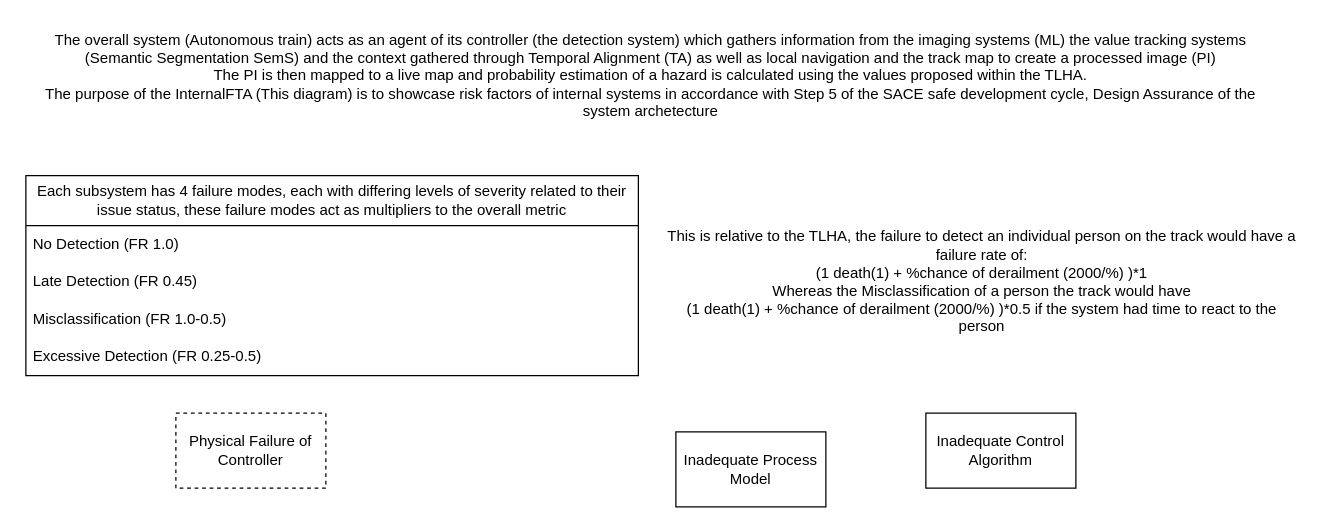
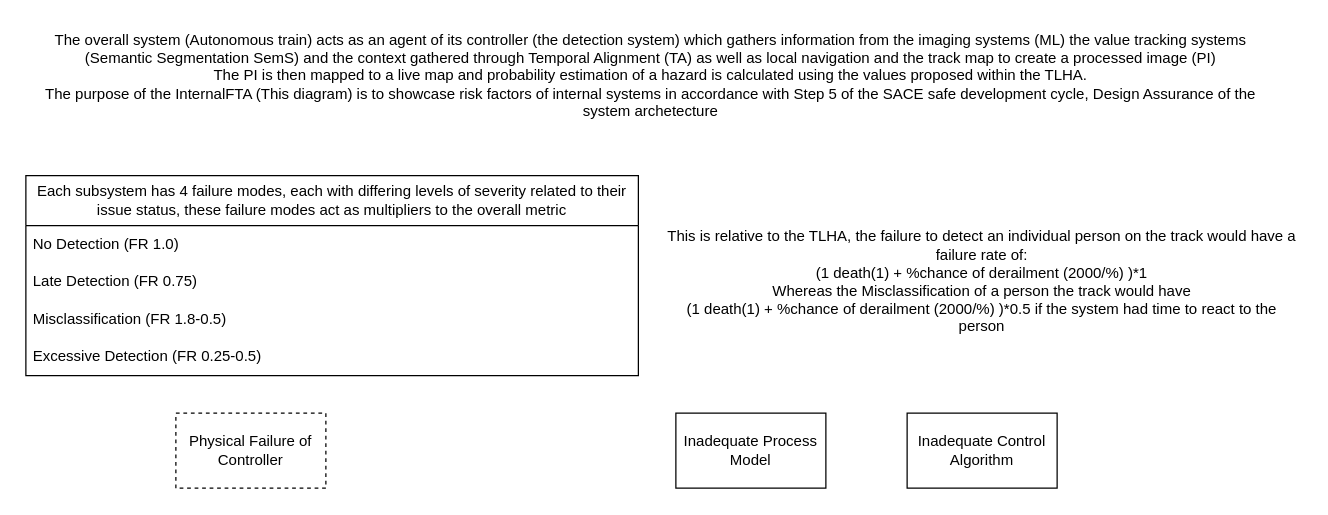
node "Late Detection (FR 0.45)": label "Late Detection (FR 0.45)" -> "Late Detection (FR 0.75)"
node "Misclassification (FR 1.0-0.5)": label "Misclassification (FR 1.0-0.5)" -> "Misclassification (FR 1.8-0.5)"
node "Inadequate Control Algorithm": moved (1001, 451) -> (982, 451)
node "Inadequate Process Model": moved (751, 469) -> (751, 451)
